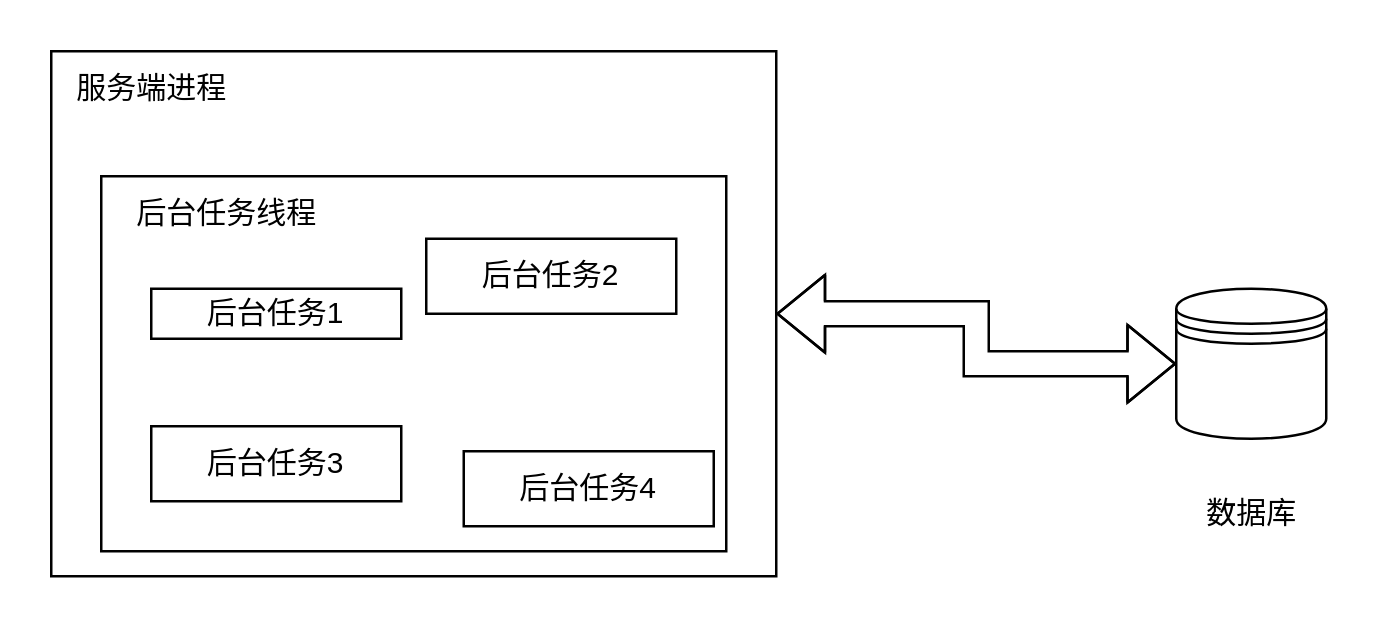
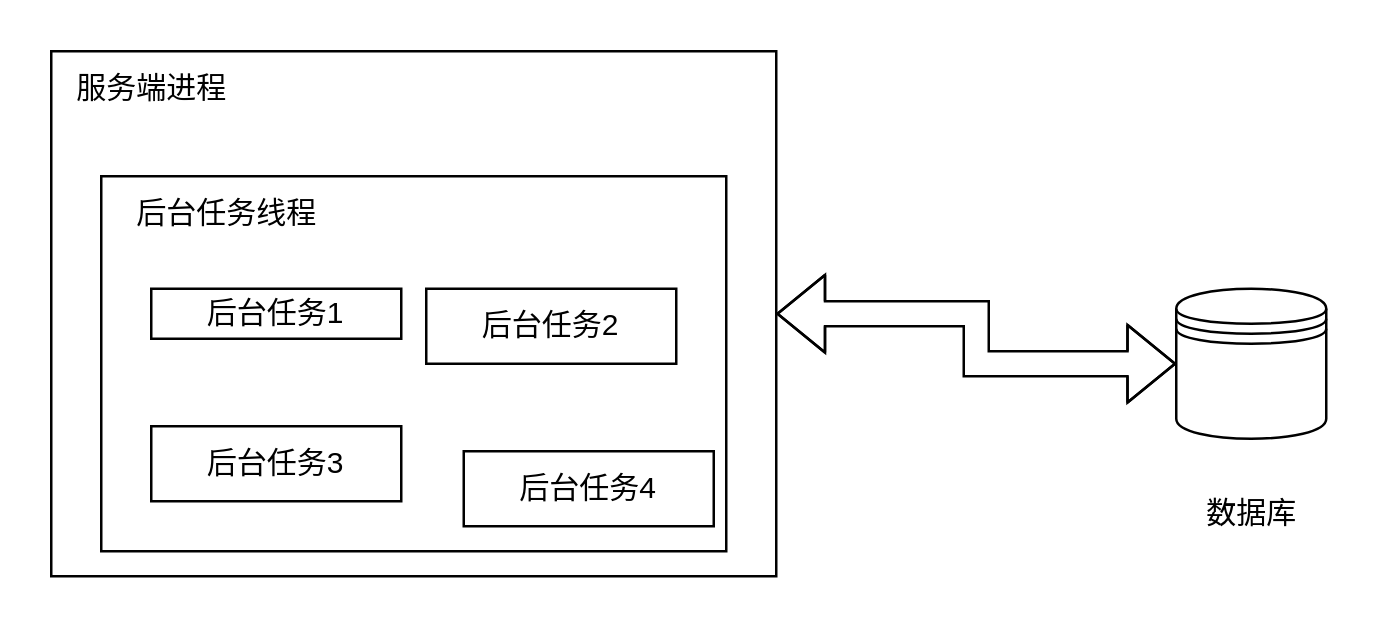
node "后台任务2": moved (551, 276) -> (551, 326)
